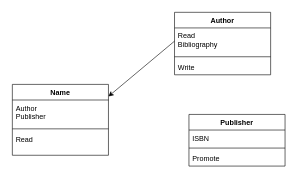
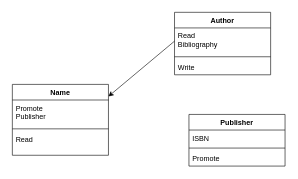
node "Author Publisher": label "Author Publisher" -> "Promote Publisher"
